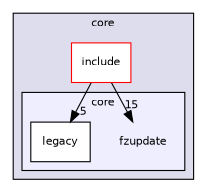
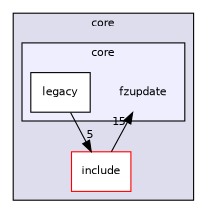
edge "include" -> "legacy": reversed
